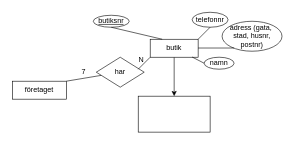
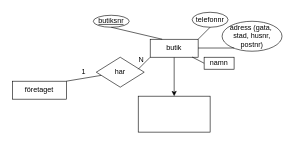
node "namn": shape ellipse -> rectangle
node "7": label "7" -> "1"
